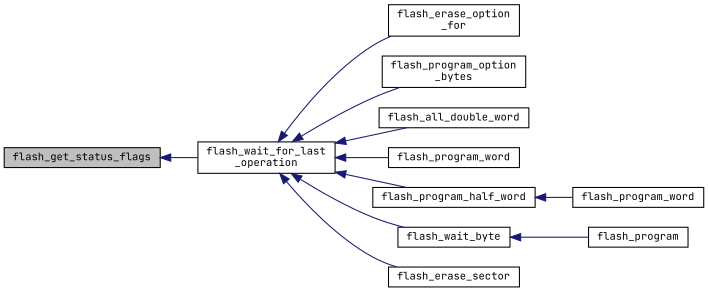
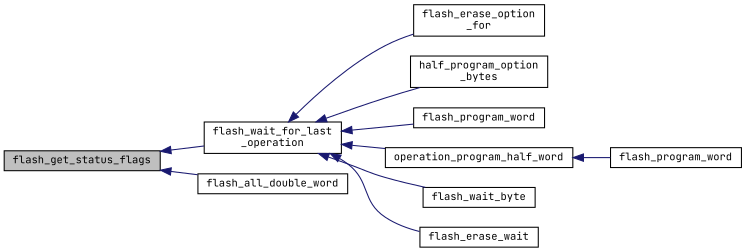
node "flash_program_option _bytes": label "flash_program_option _bytes" -> "half_program_option _bytes"
edge "flash_all_double_word" -> "flash_wait_for_last _operation": now "flash_all_double_word" -> "flash_get_status_flags"
node "flash_program_half_word": label "flash_program_half_word" -> "operation_program_half_word"
node "flash_program": removed
node "flash_erase_sector": label "flash_erase_sector" -> "flash_erase_wait"
